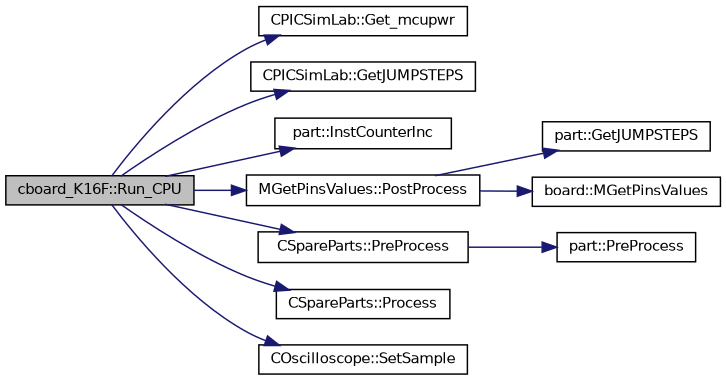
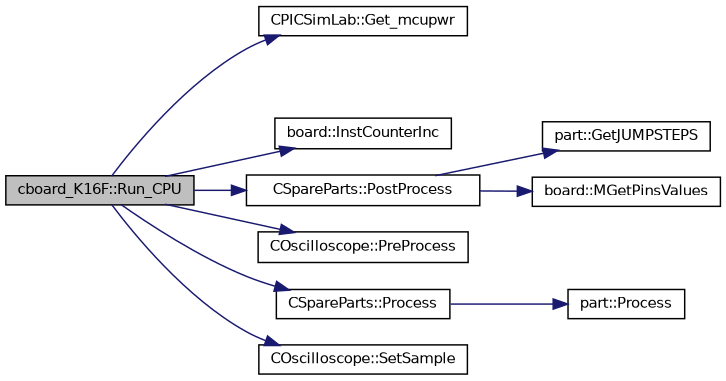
node "CPICSimLab::GetJUMPSTEPS": removed
node "part::InstCounterInc": label "part::InstCounterInc" -> "board::InstCounterInc"
node "MGetPinsValues::PostProcess": label "MGetPinsValues::PostProcess" -> "CSpareParts::PostProcess"
node "CSpareParts::PreProcess": label "CSpareParts::PreProcess" -> "COscilloscope::PreProcess"
node "part::PreProcess": removed
node "part::Process": added
